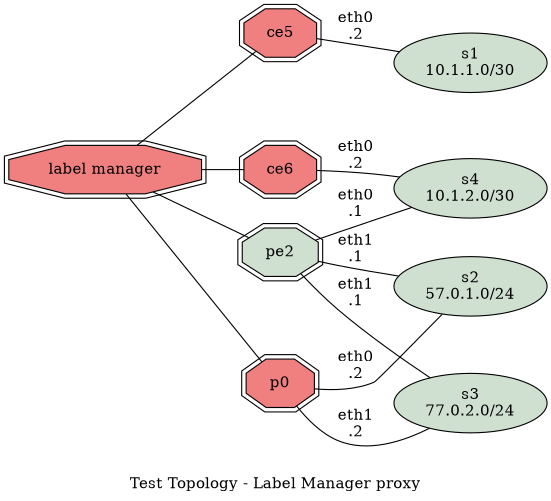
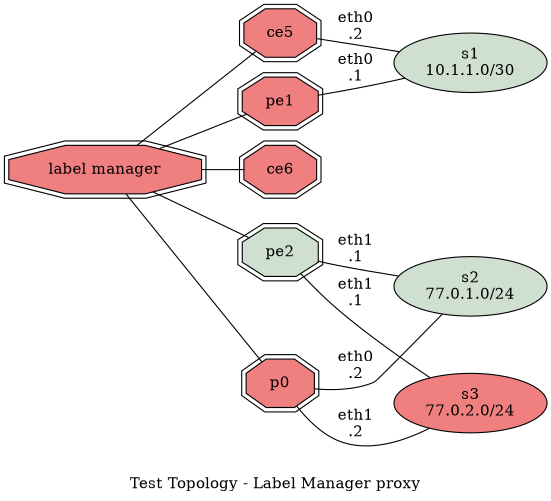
node "pe1": added
node "s4 10.1.2.0/30": removed
node "s2 57.0.1.0/24": label "s2 57.0.1.0/24" -> "s2 77.0.1.0/24"
node "s3 77.0.2.0/24": fillcolor #d0e0d0 -> #f08080
